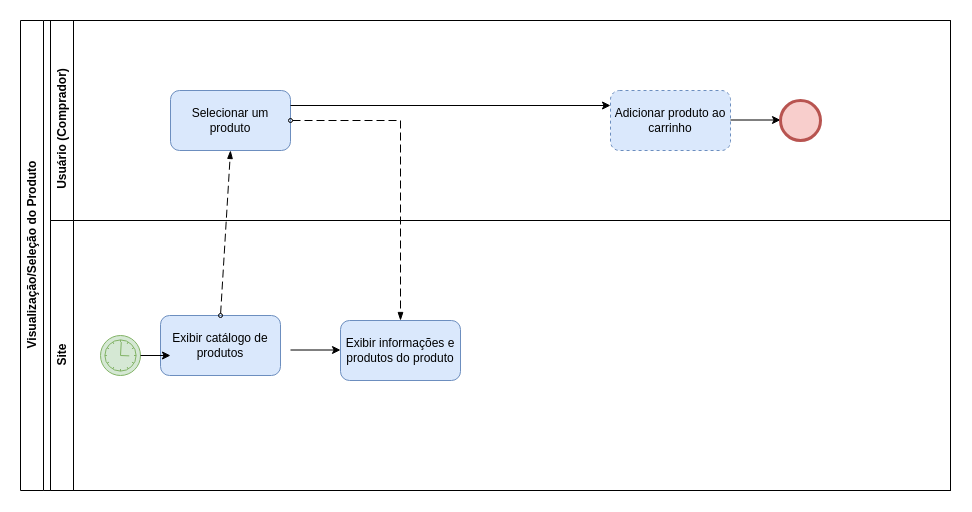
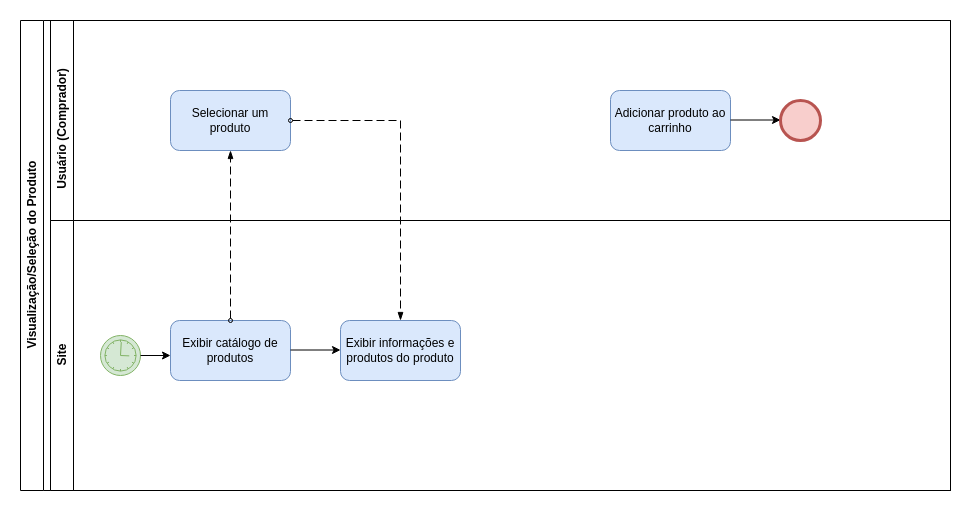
edge "Selecionar um produto" -> "Adicionar produto ao carrinho": removed
node "Adicionar produto ao carrinho": style dashed -> solid
node "Exibir catálogo de produtos": moved (221, 346) -> (231, 351)
